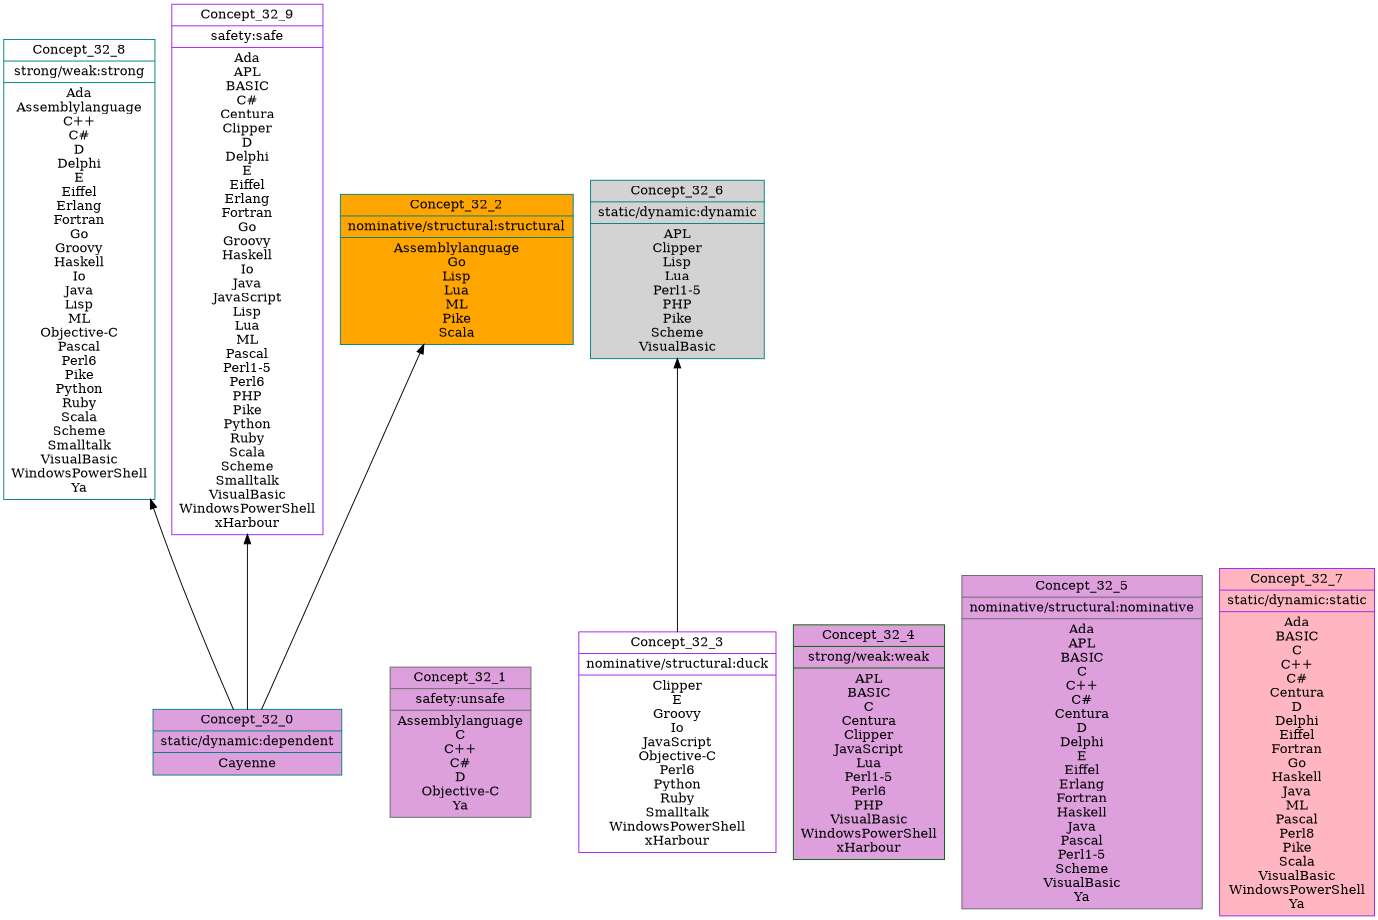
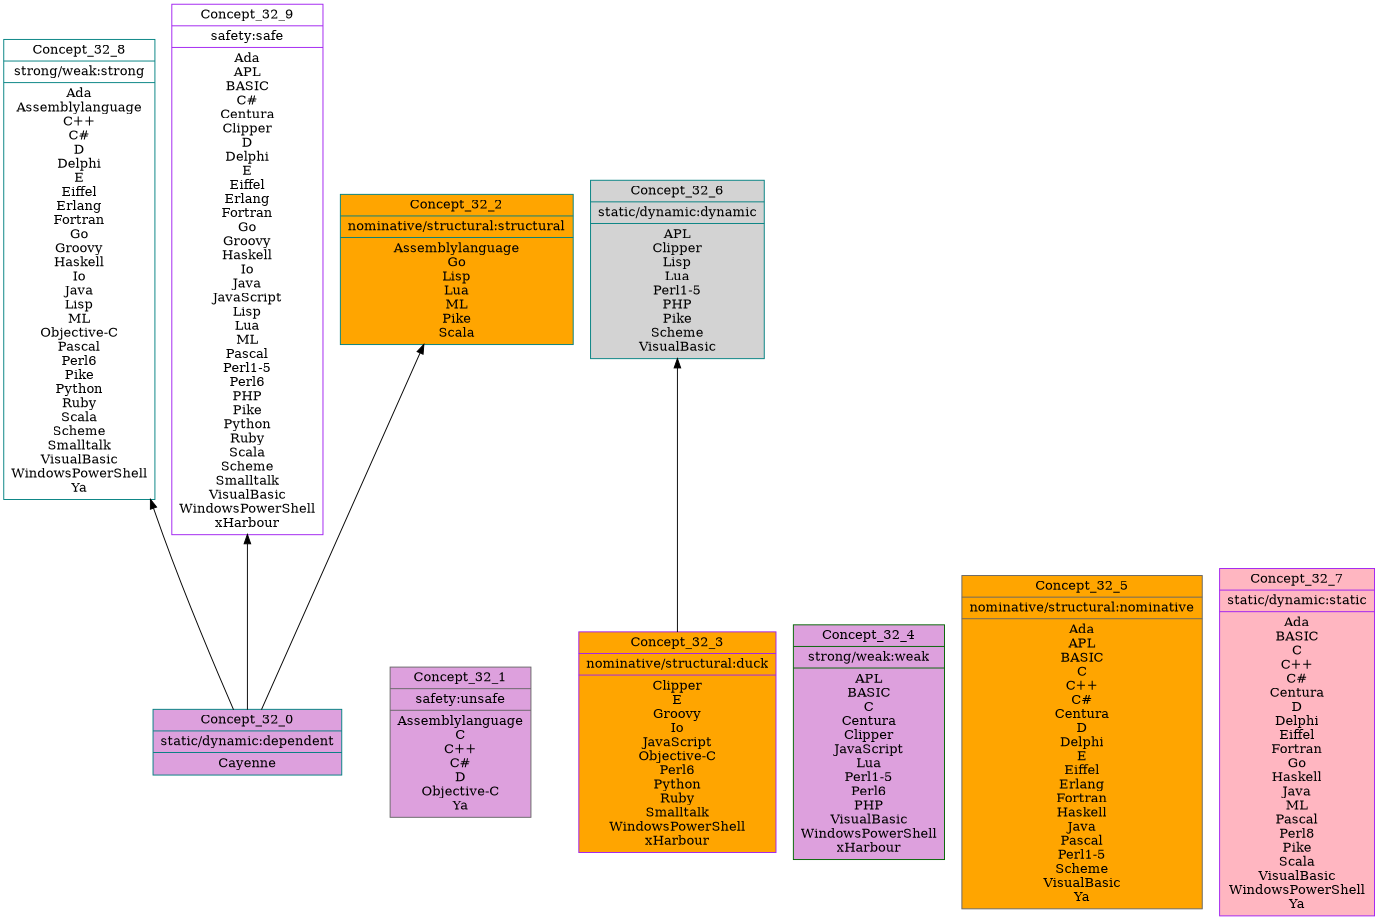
node "Concept_32_3": fillcolor white -> orange
node "Concept_32_5": fillcolor plum -> orange
